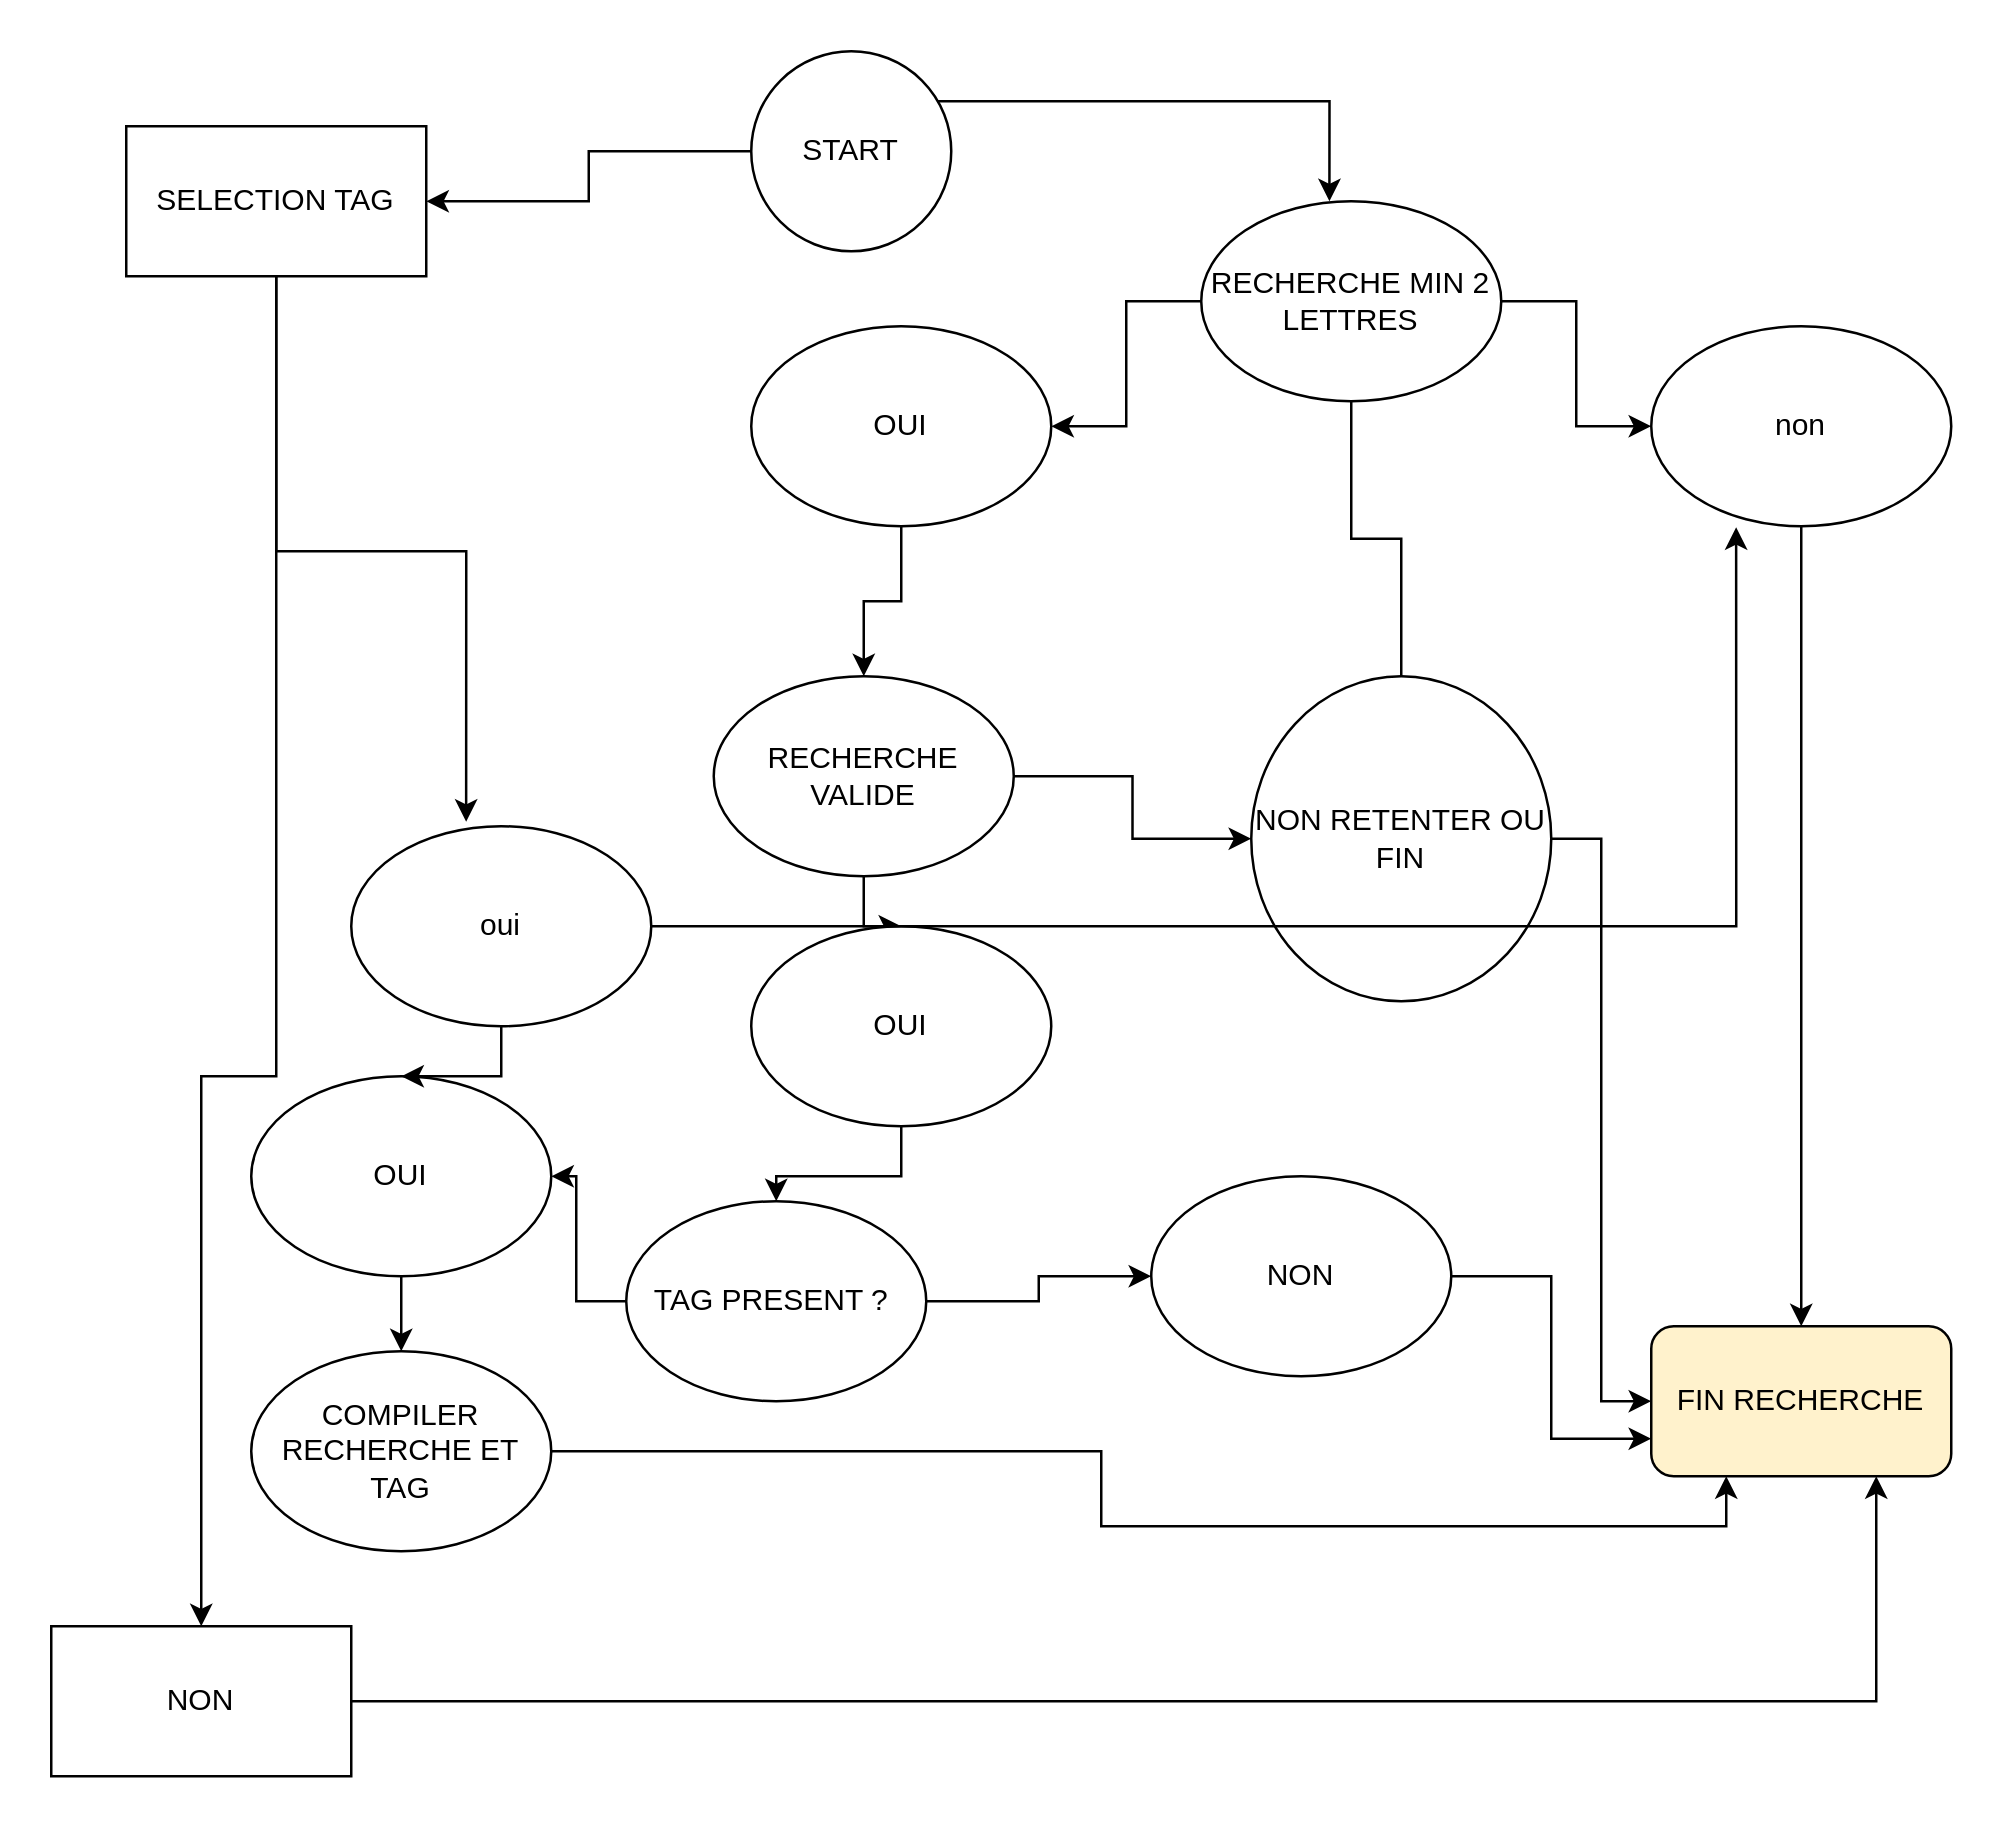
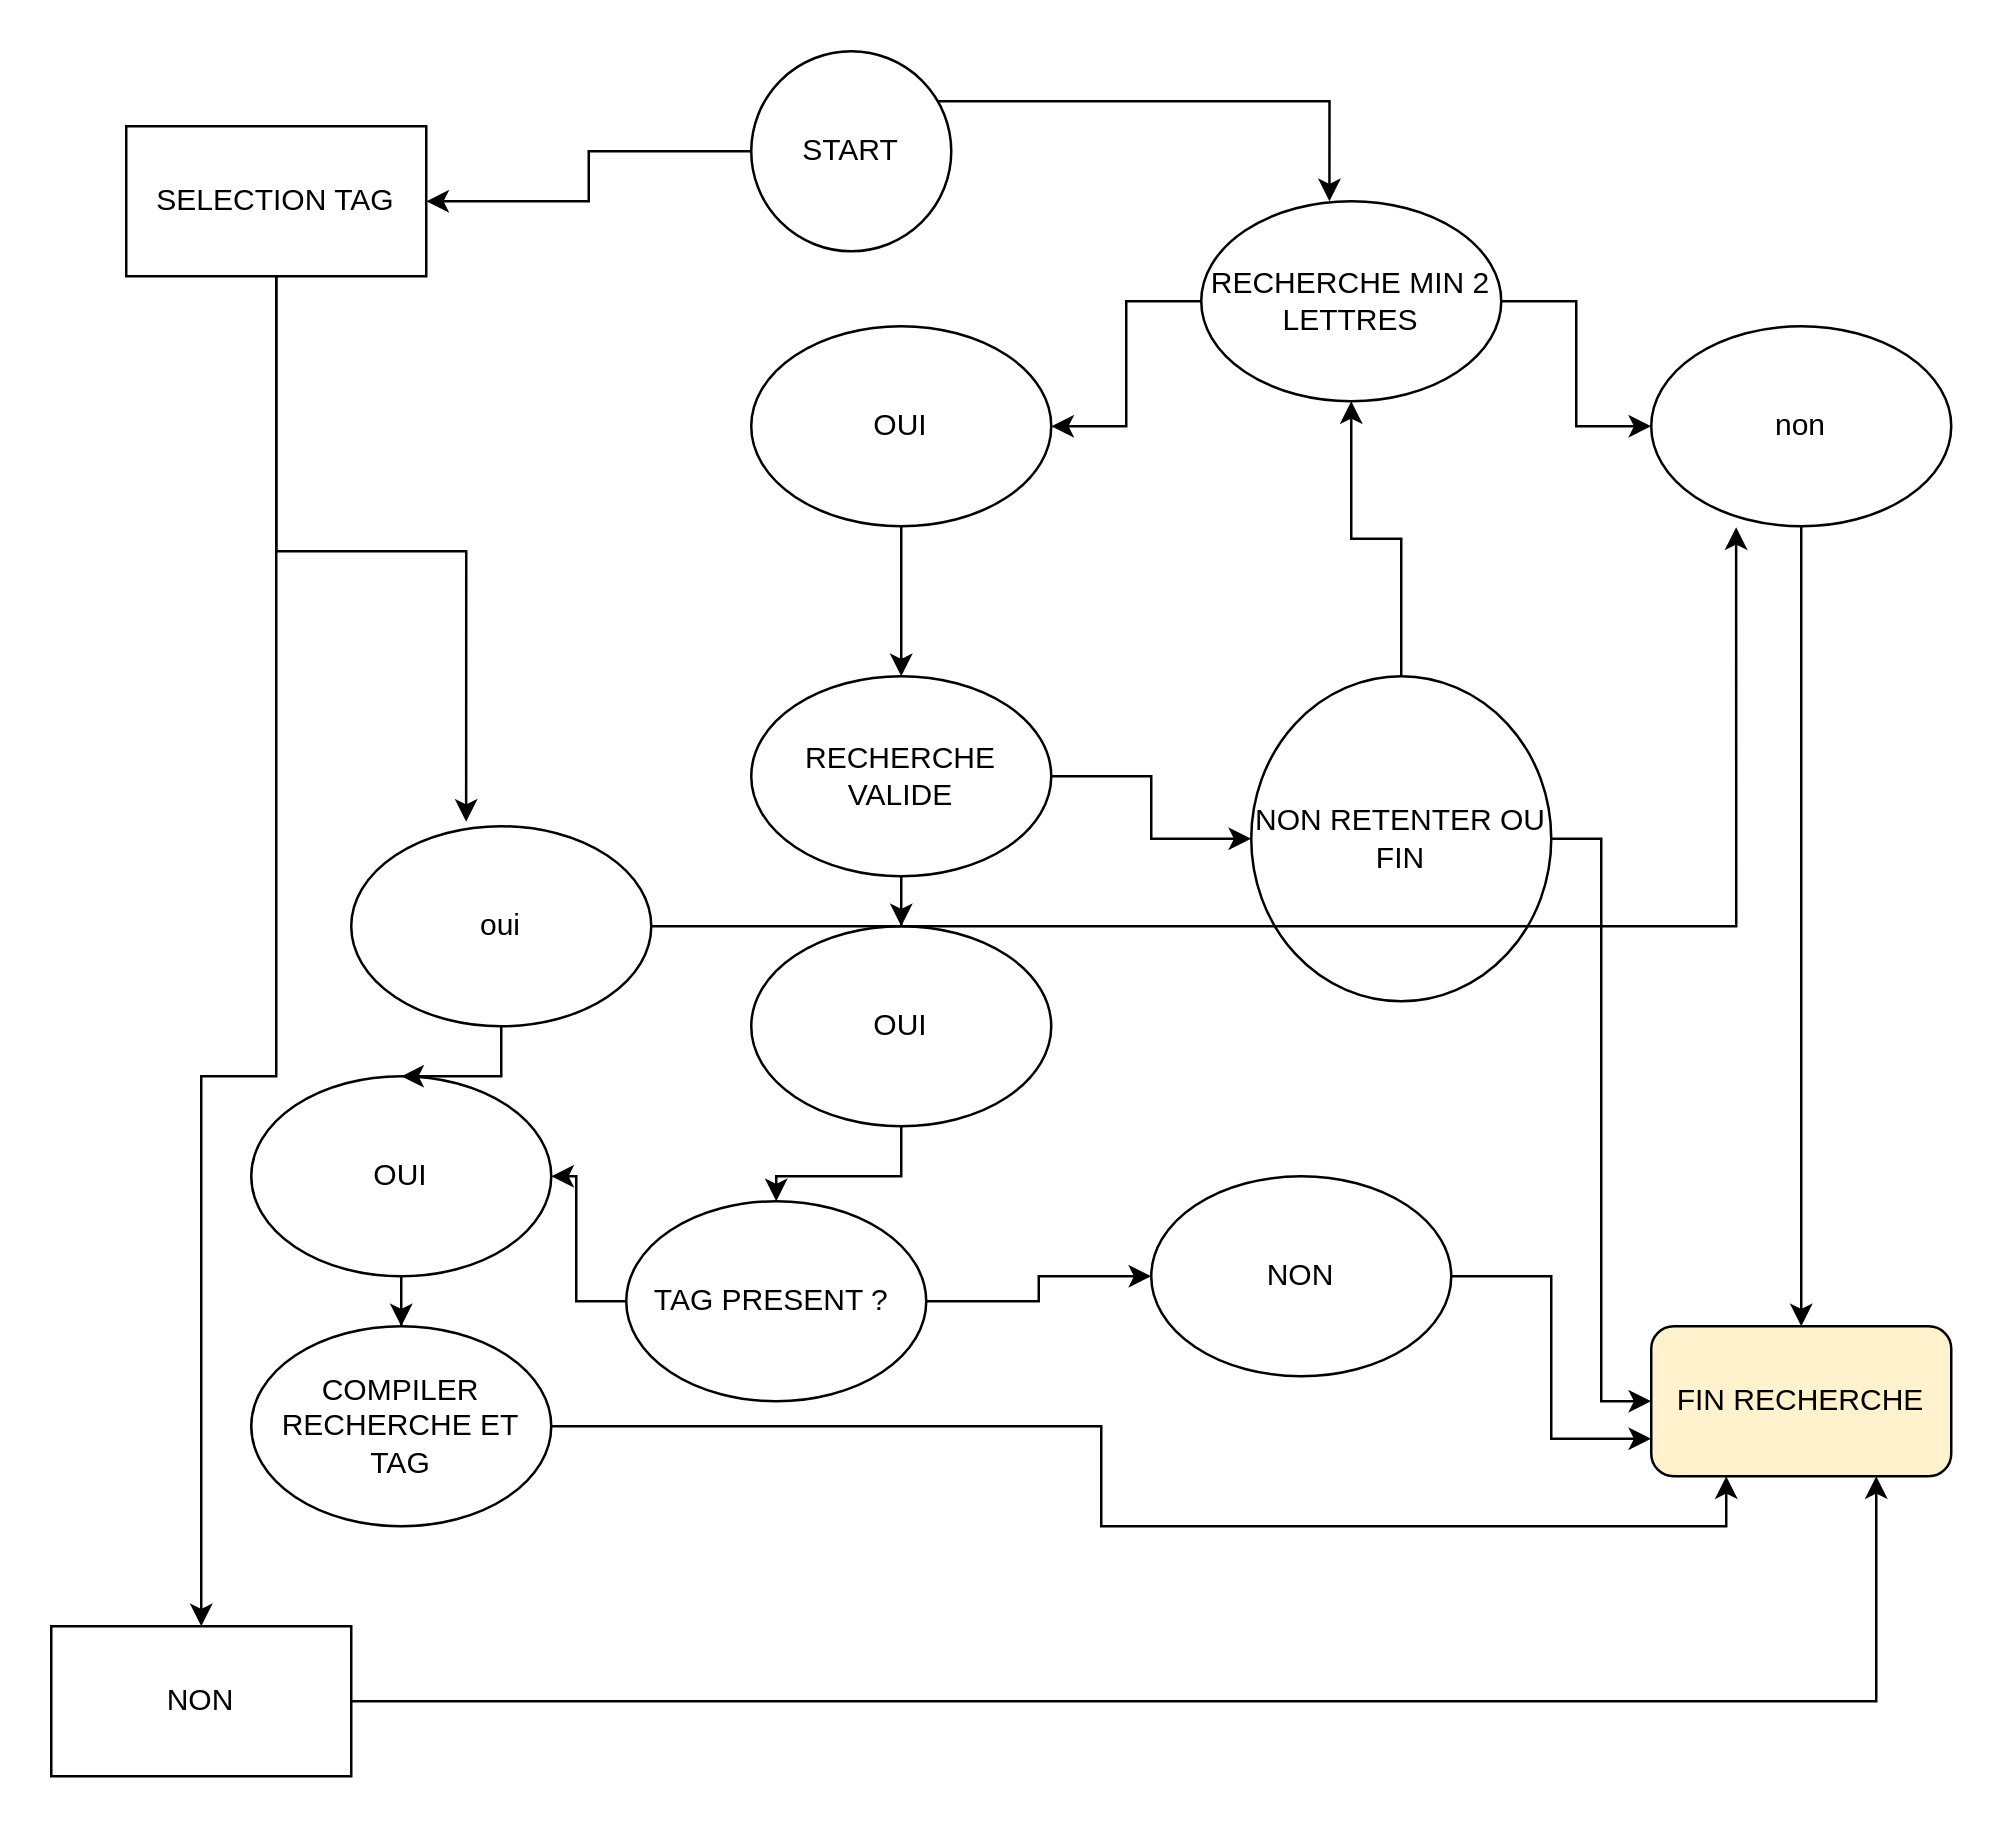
edge "RECHERCHE MIN 2 LETTRES" -- "NON RETENTER OU FIN": arrowhead none -> classic
node "RECHERCHE VALIDE": moved (864, 776) -> (901, 776)
node "COMPILER RECHERCHE ET TAG": moved (401, 1451) -> (401, 1426)
